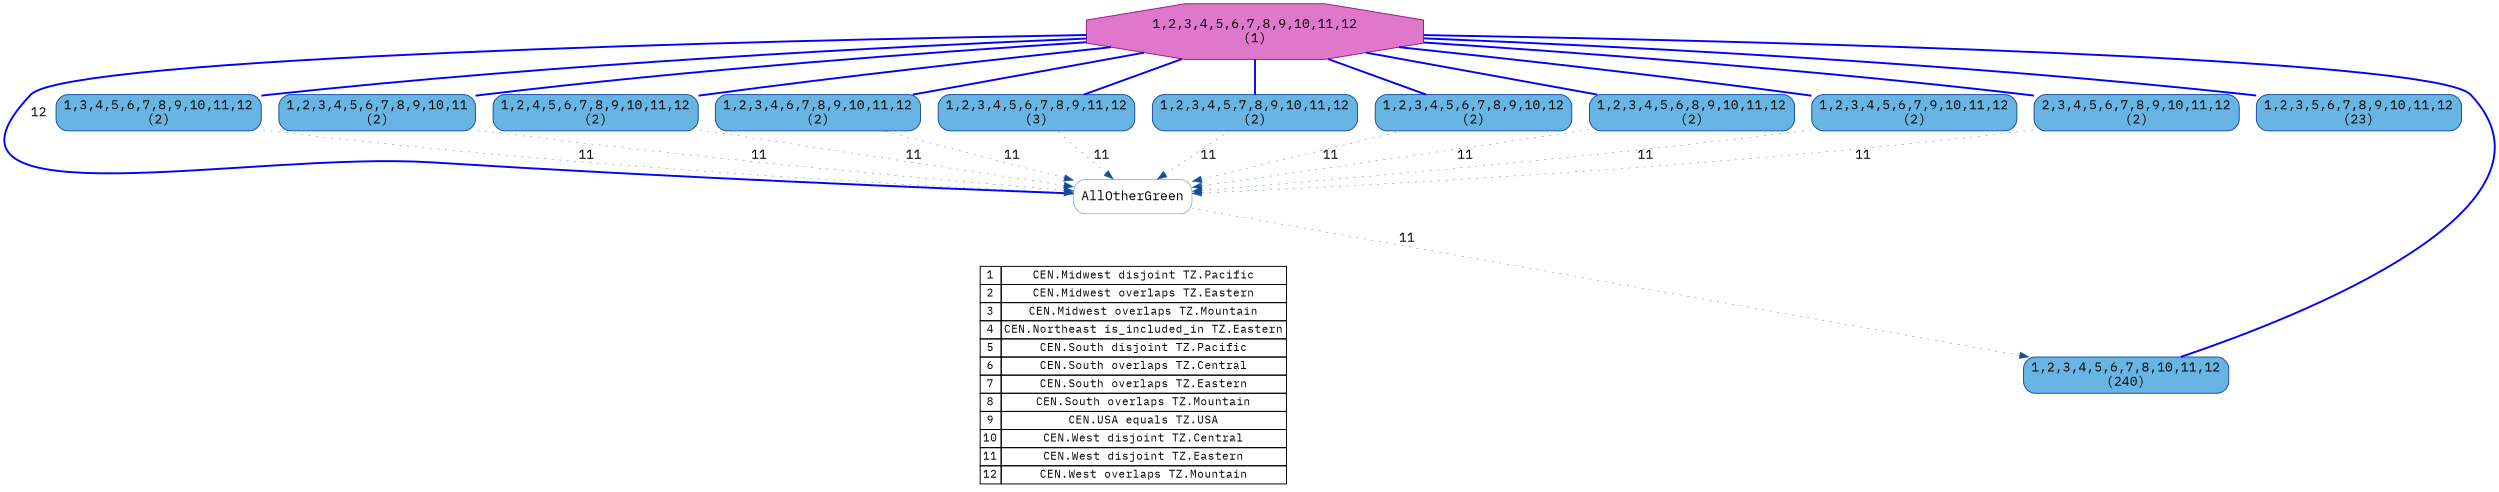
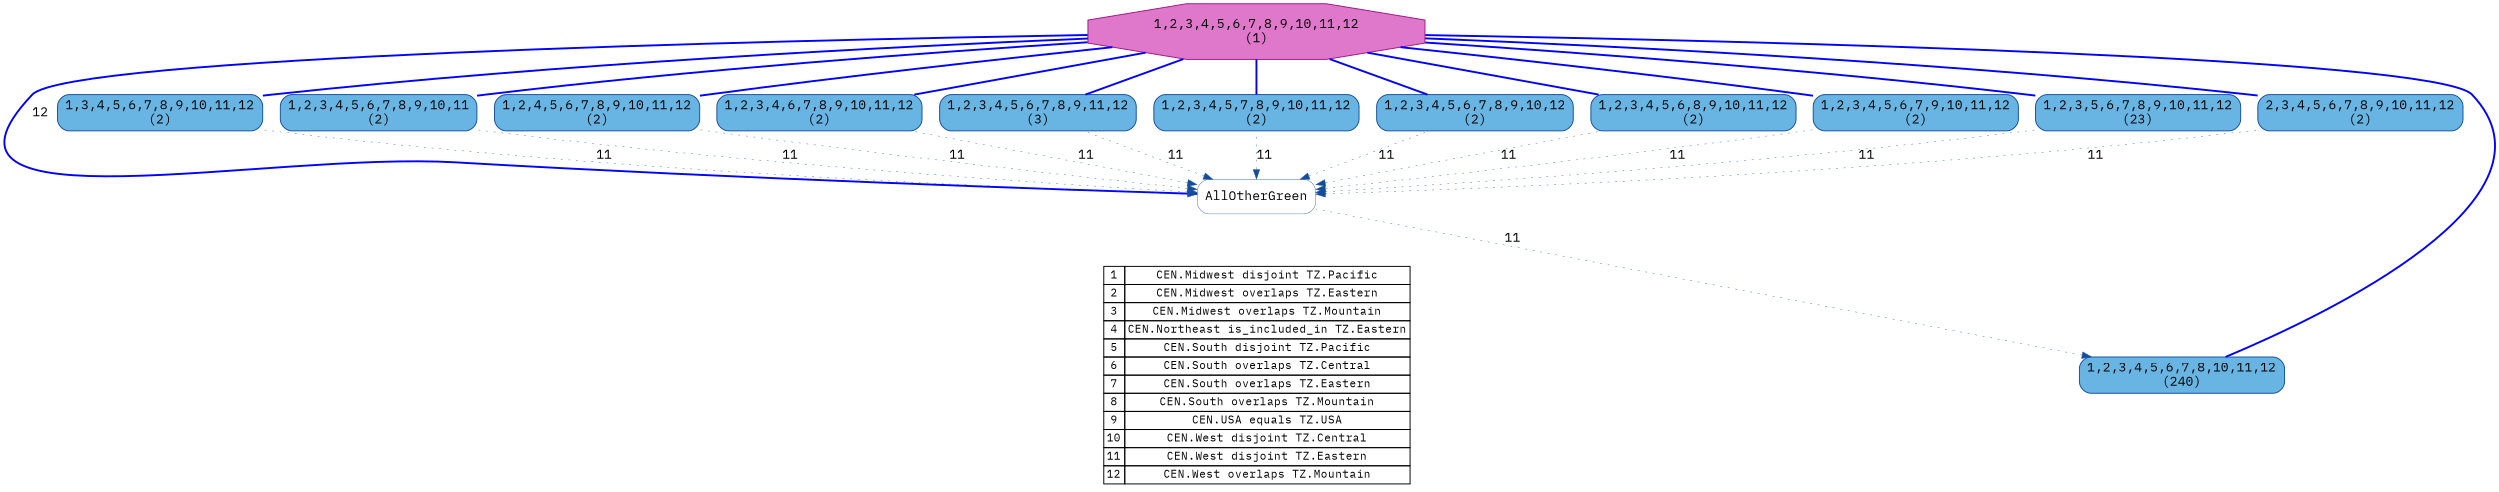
edge "1,2,3,5,6,7,8,9,10,11,12 (23)" -> "AllOtherGreen": added, label "11"
